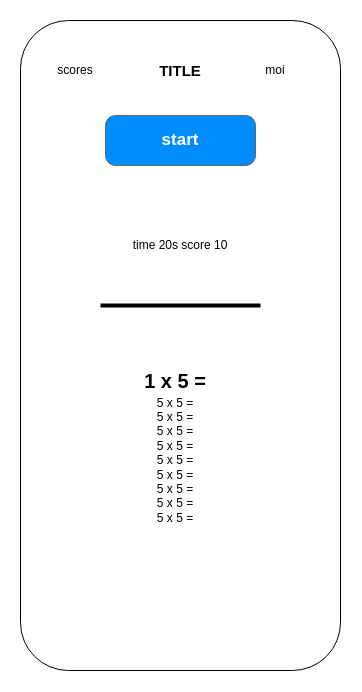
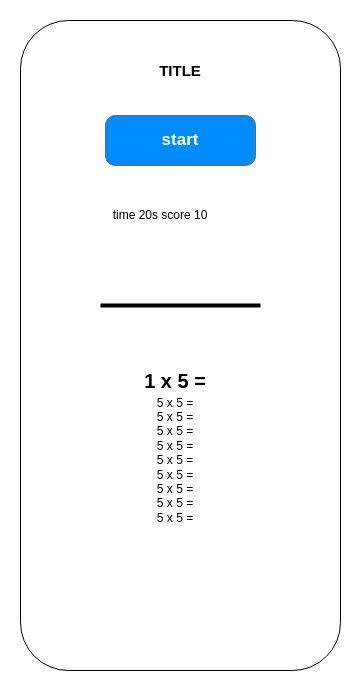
node "scores": removed
node "moi": removed
node "time 20s score 10": moved (181, 246) -> (161, 216)
